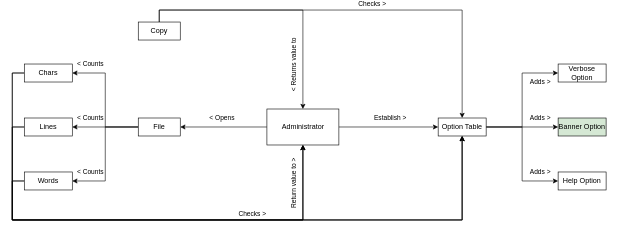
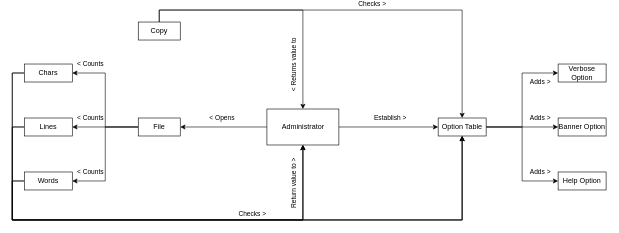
node "Banner Option": fillcolor #d5e8d4 -> #ffffff
